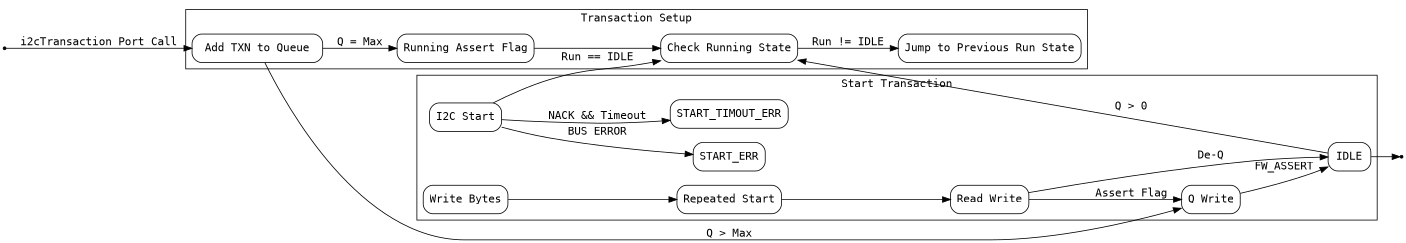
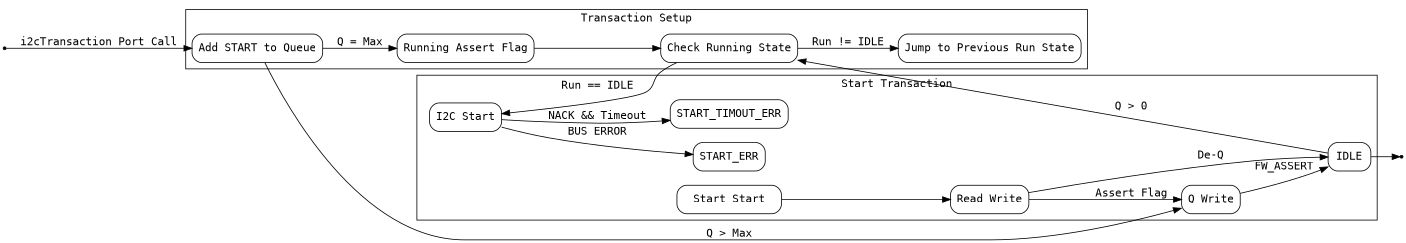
node "Add TXN to Queue": label "Add TXN to Queue" -> "Add START to Queue"
edge "I2C Start" -> "Check Running State": reversed
node "Write Bytes": removed
node "Repeated Start": label "Repeated Start" -> "Start Start"
